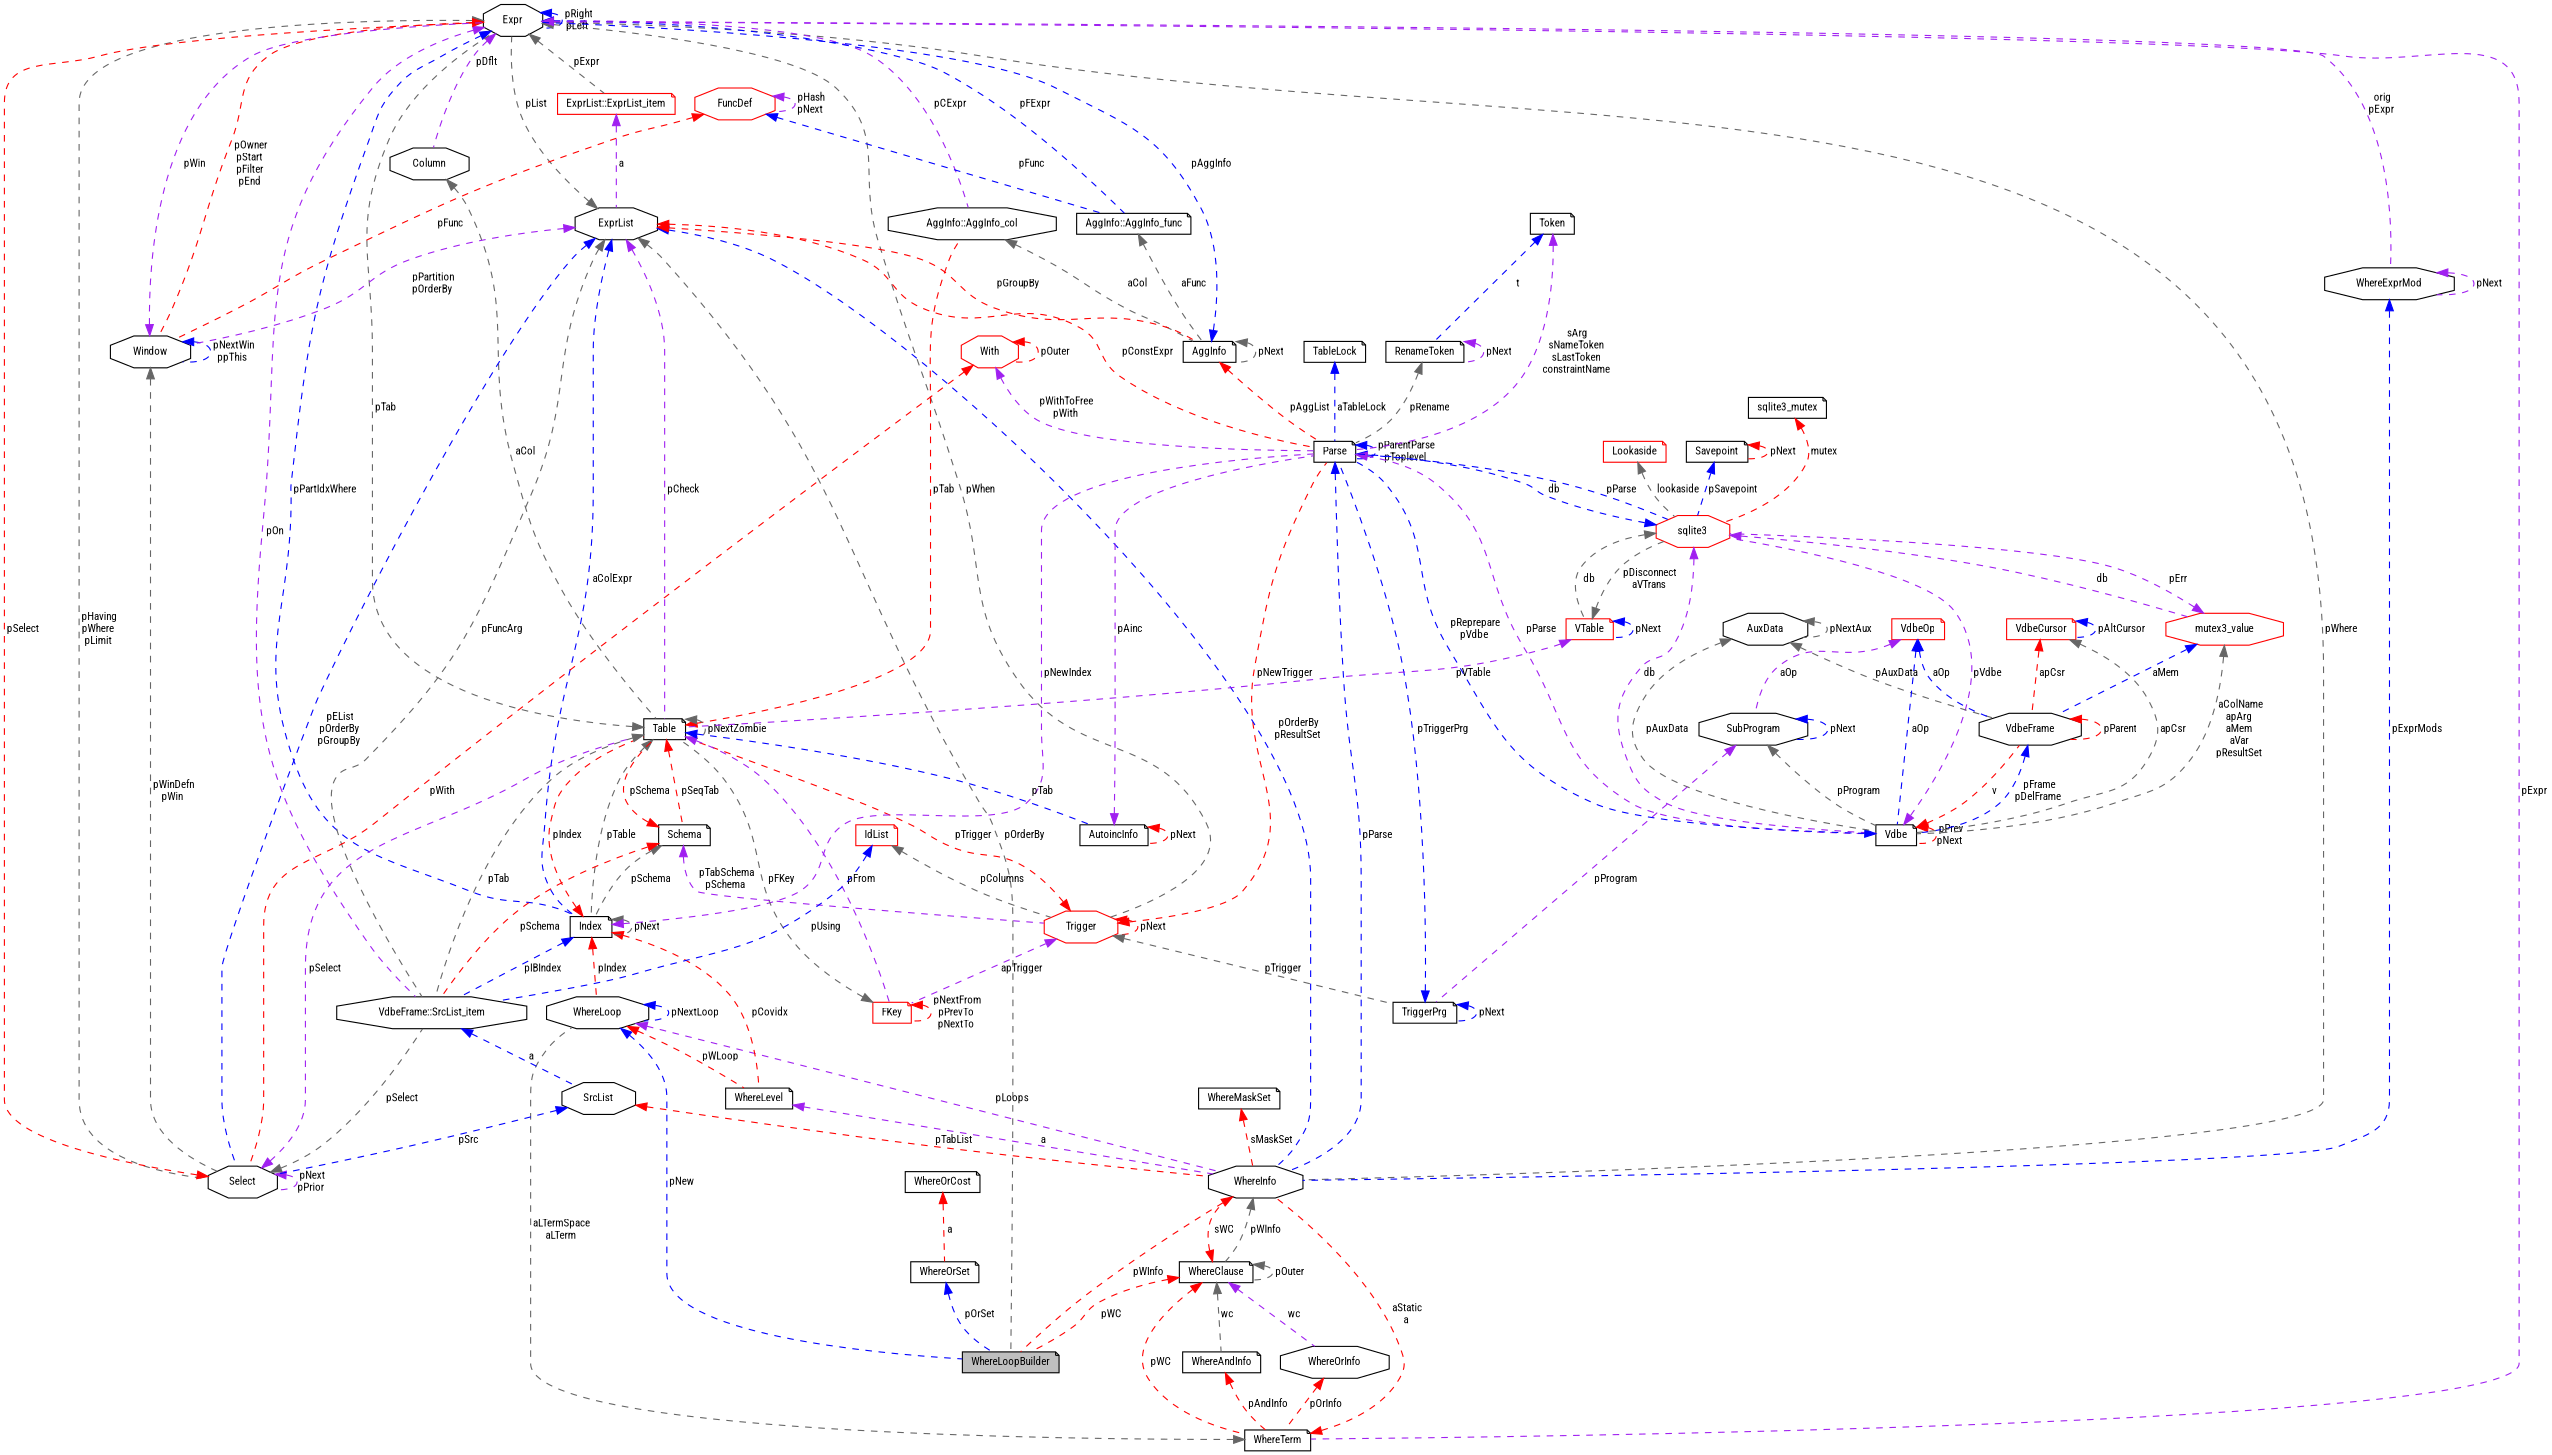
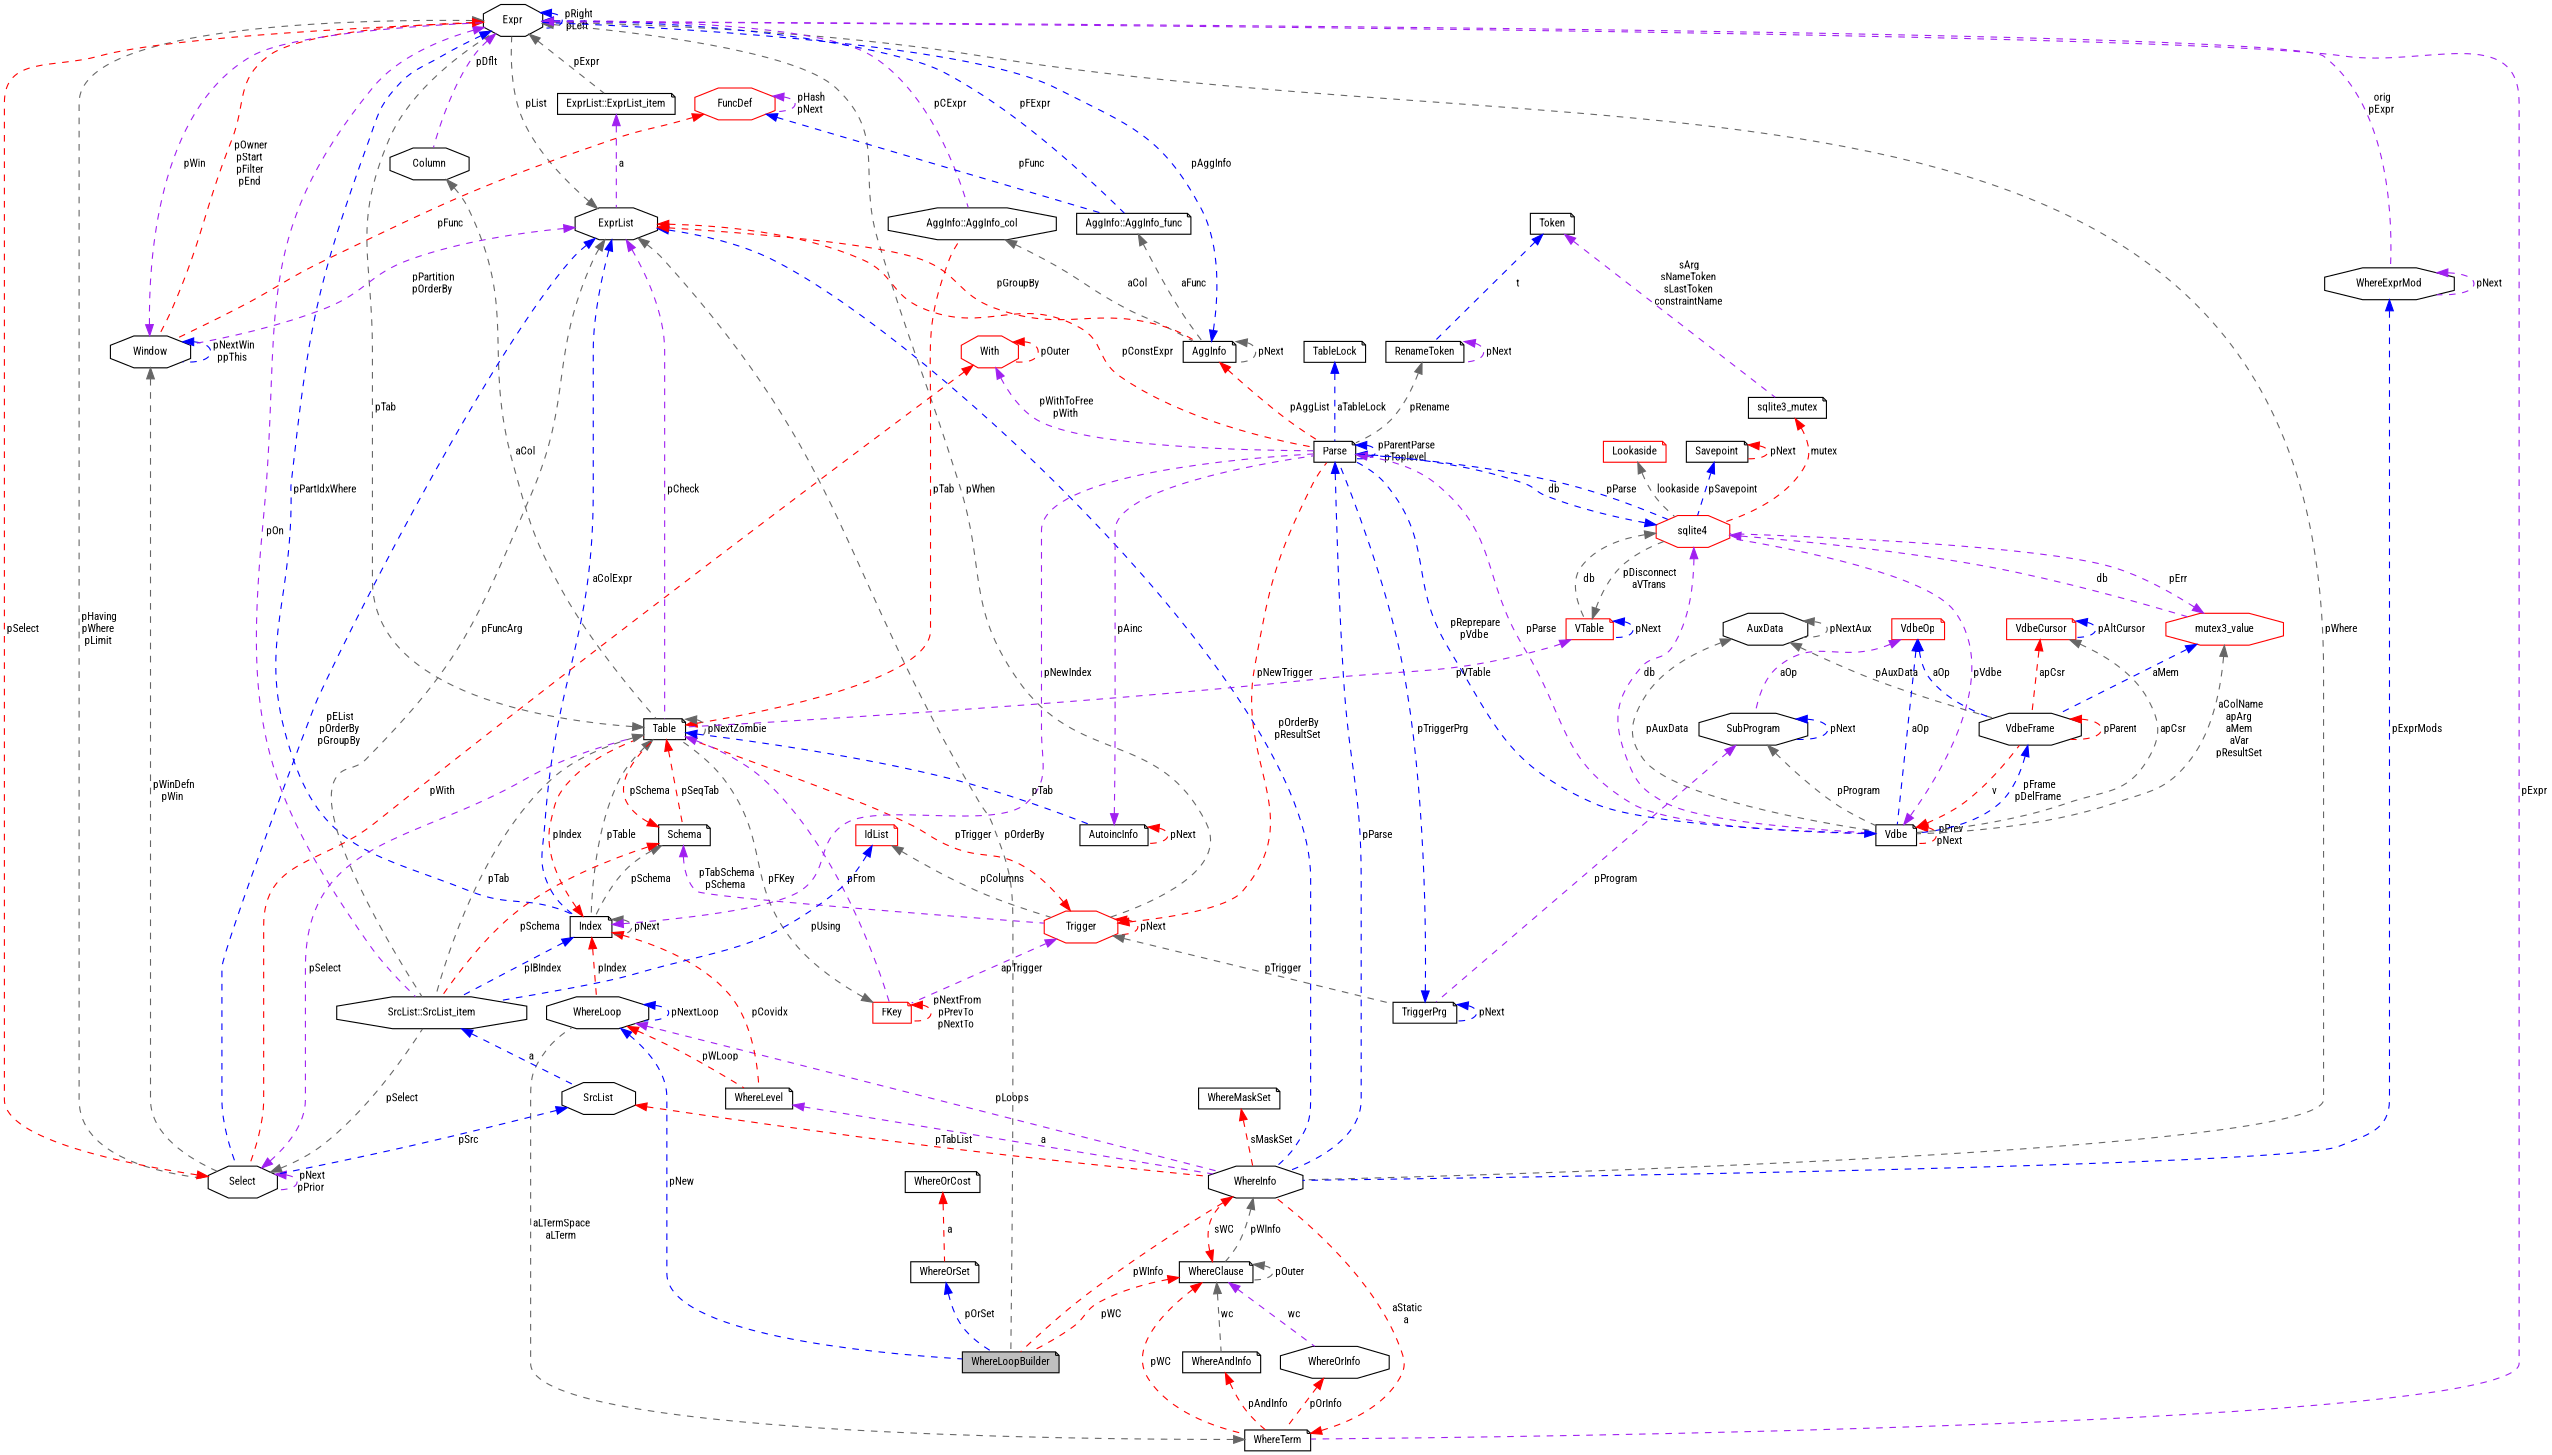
node "ExprList::ExprList_item": color red -> black
edge "Parse" -> "Token": now "sqlite3_mutex" -> "Token"
node "sqlite3": label "sqlite3" -> "sqlite4"
node "VdbeFrame::SrcList_item": label "VdbeFrame::SrcList_item" -> "SrcList::SrcList_item"
